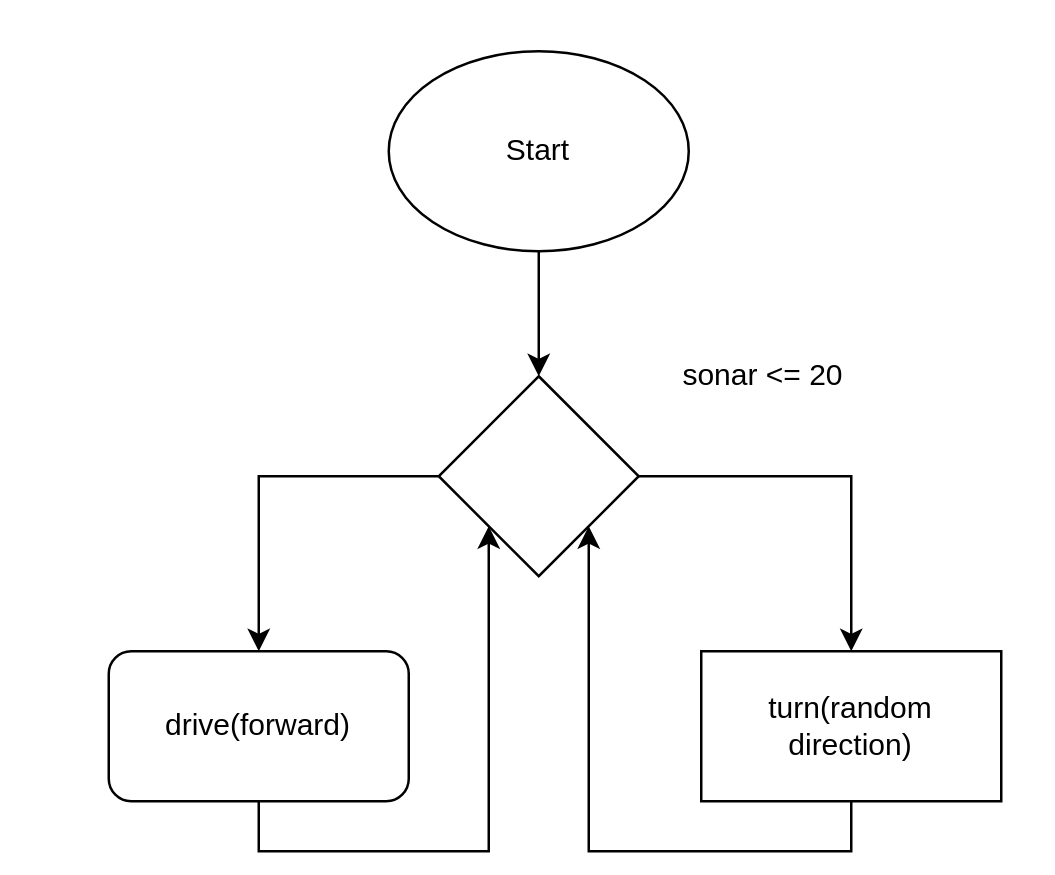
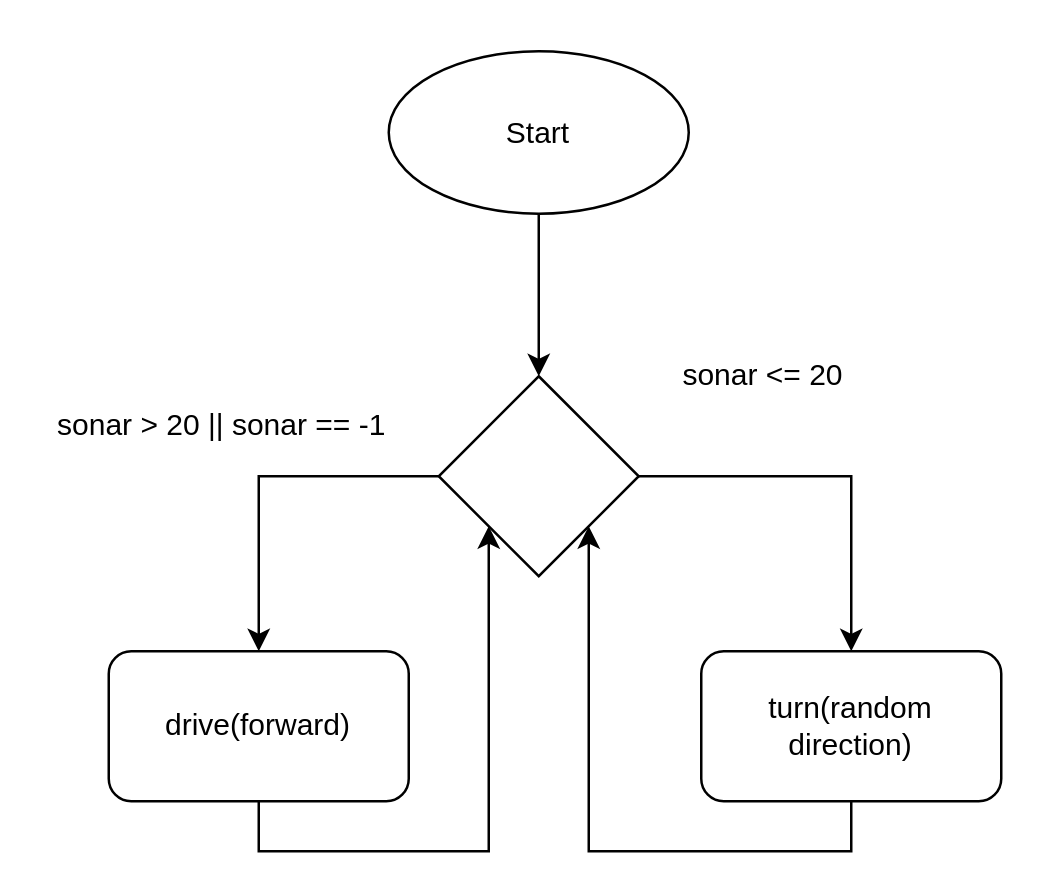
node "Start": size 300x200 -> 300x163
node "sonar > 20 || sonar == -1": added
node "turn(random direction)": shape rectangle -> rounded rectangle
